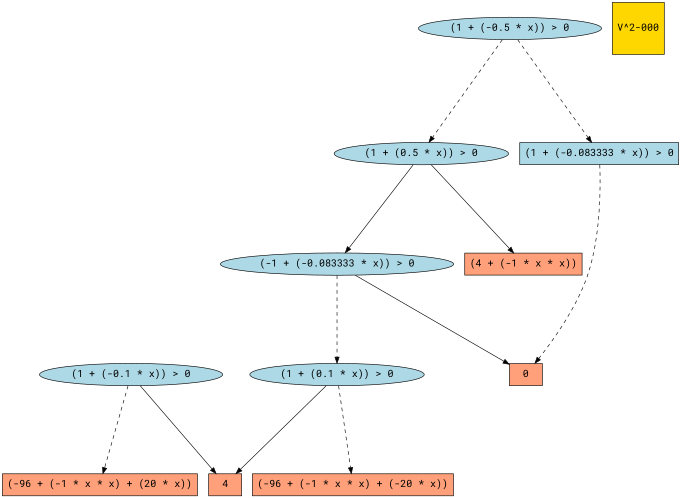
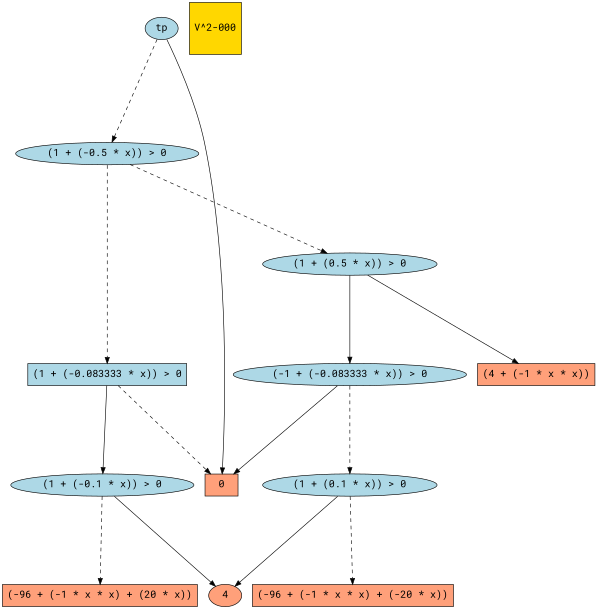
node "tp": added
edge "(1 + (-0.083333 * x)) > 0" -> "(1 + (-0.1 * x)) > 0": added
node "4": shape box -> ellipse
